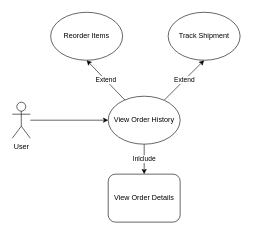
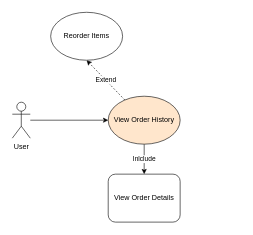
node "Track Shipment": removed
edge "View Order History" -> "Track Shipment": removed, label "Extend"
edge "View Order History" -> "Reorder Items": style solid -> dashed
node "View Order History": fillcolor #ffffff -> #ffe6cc
